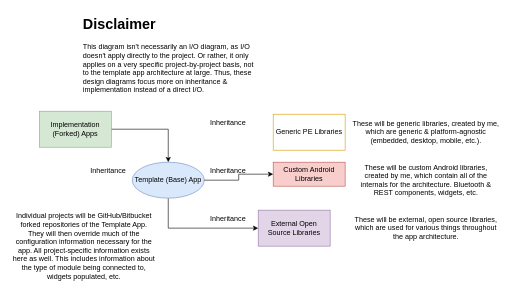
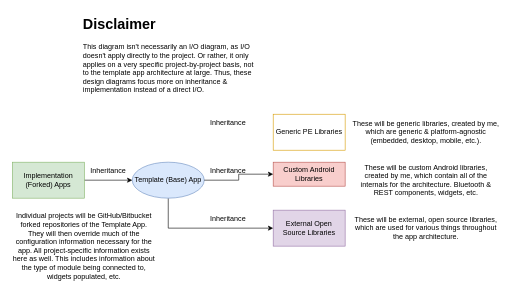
node "Implementation (Forked) Apps": moved (75, 129) -> (48, 180)
node "External Open Source Libraries": moved (294, 228) -> (309, 228)
